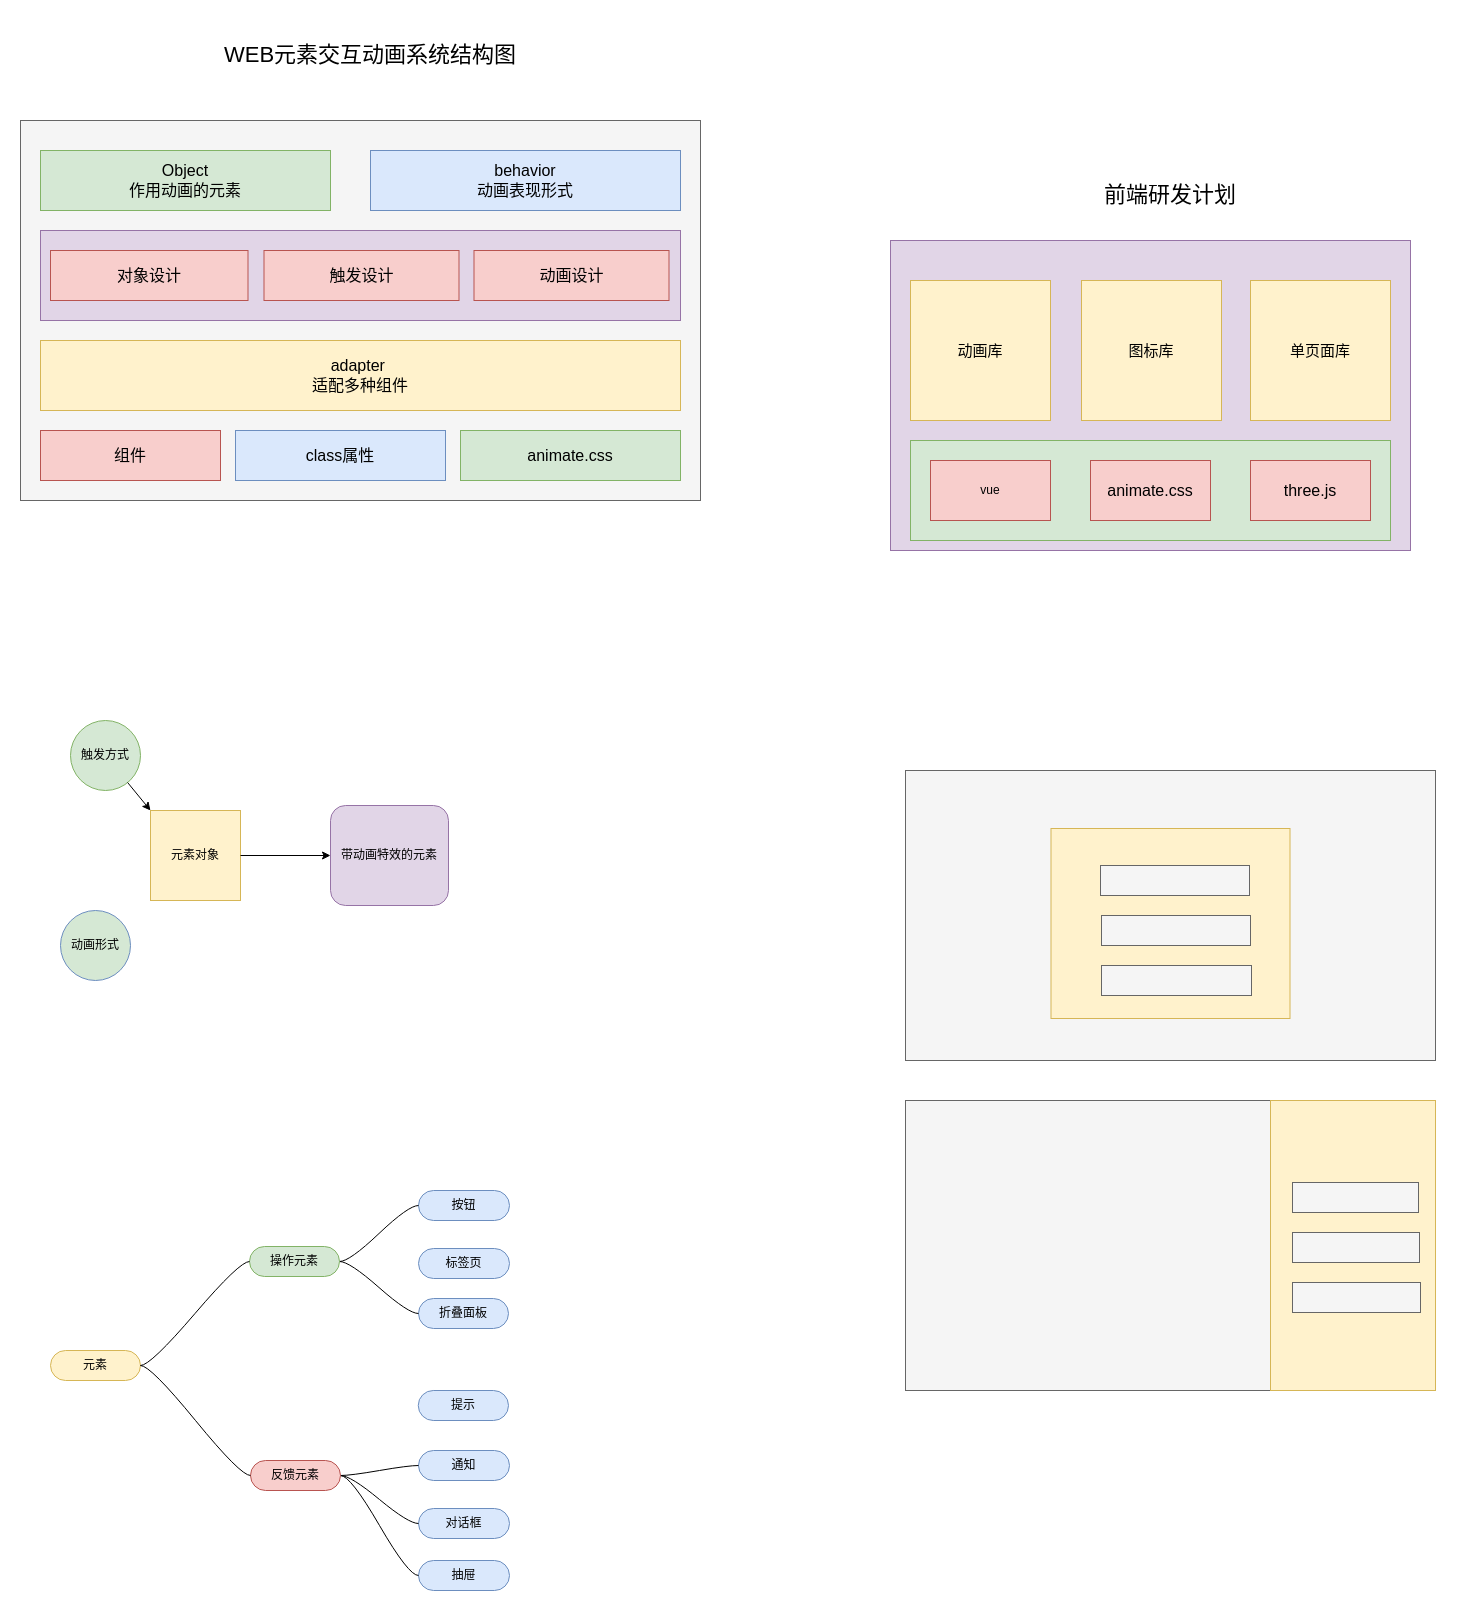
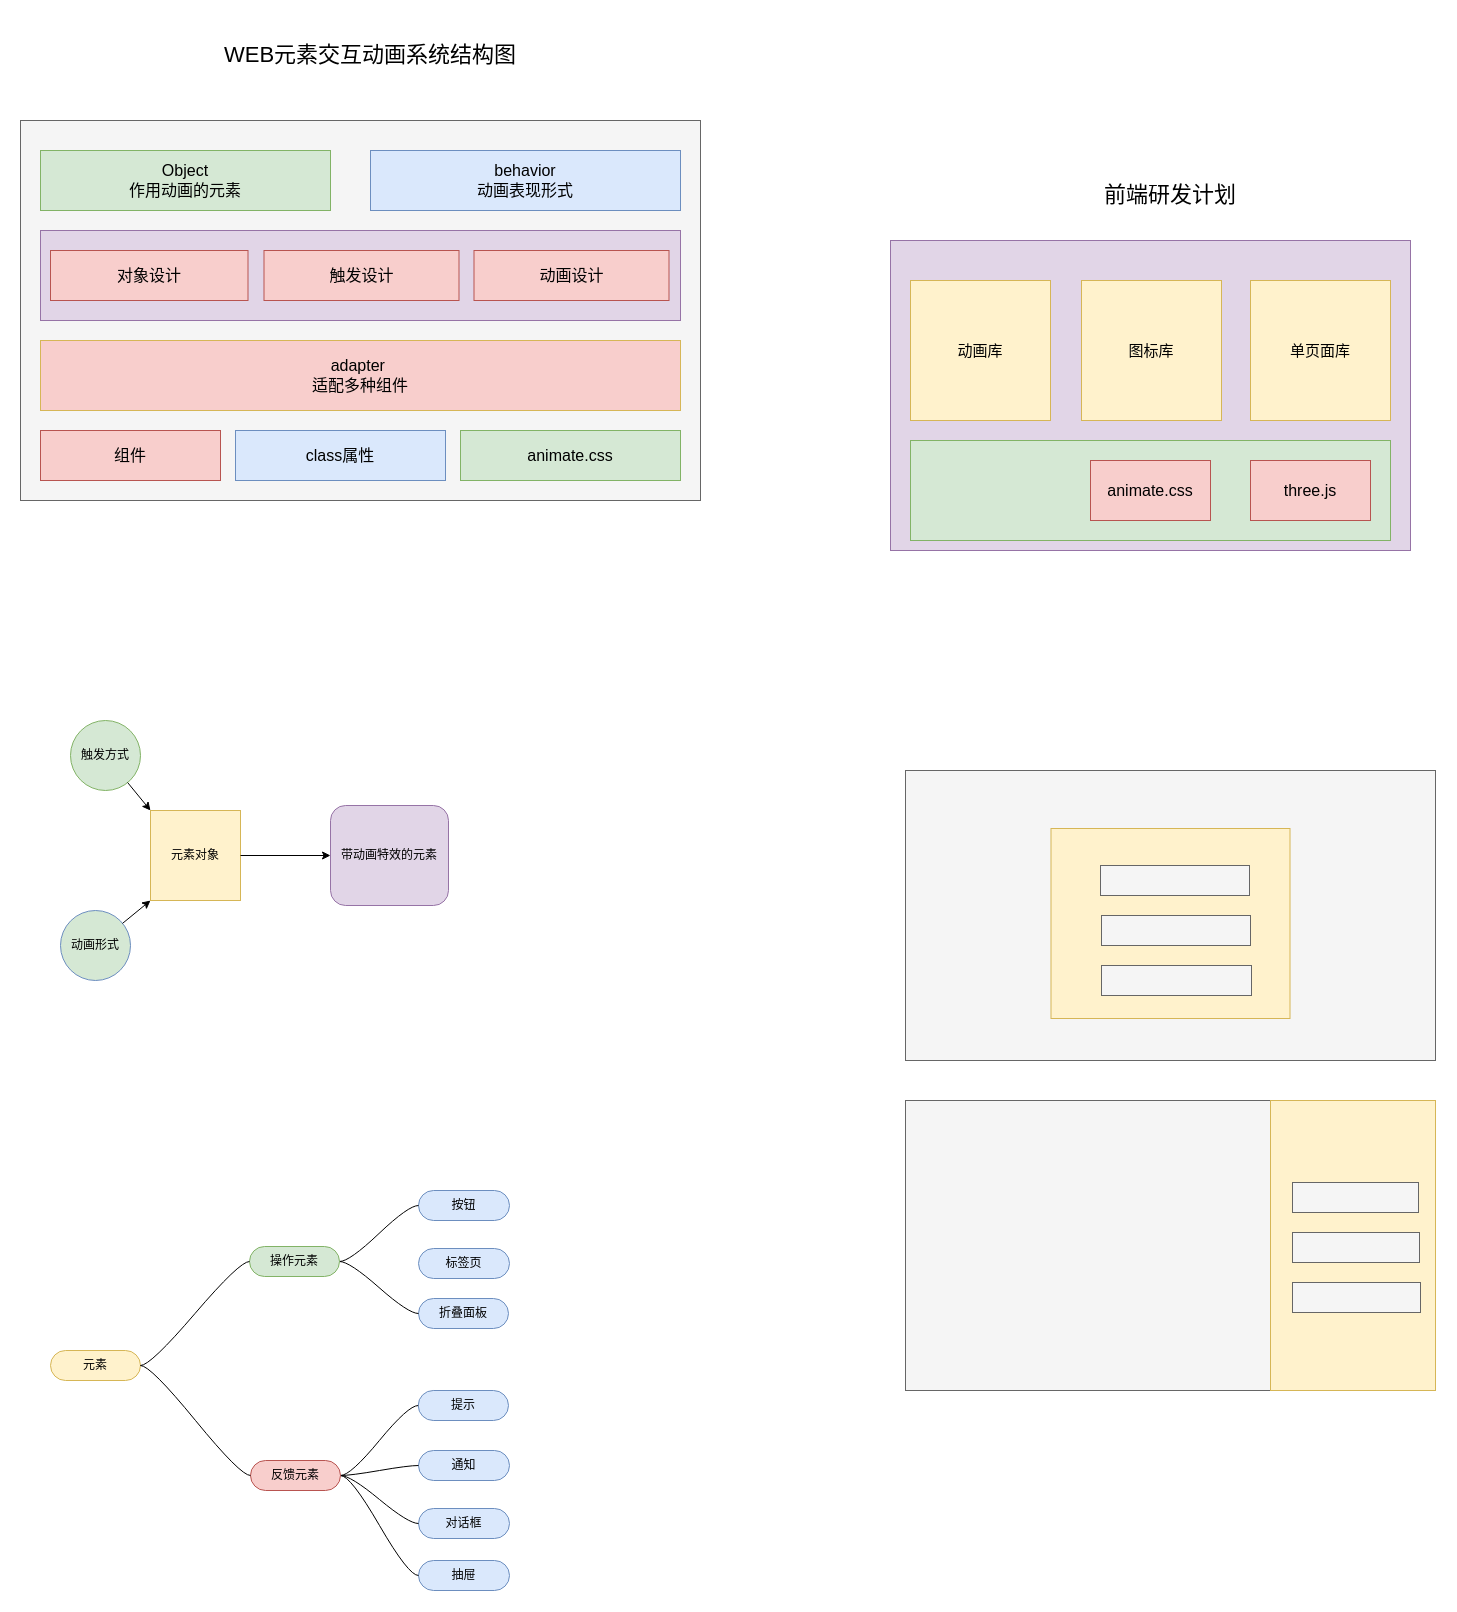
node "adapter 适配多种组件": fillcolor #fff2cc -> #f8cecc
node "vue": removed
edge "动画形式" -> "元素对象": added
edge "提示" -- "反馈元素": added
